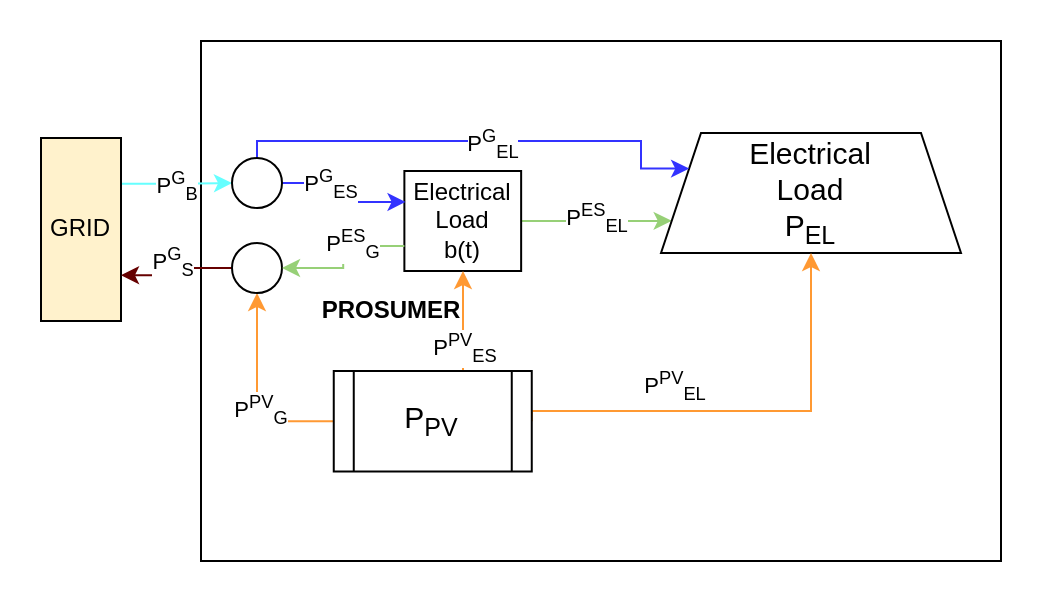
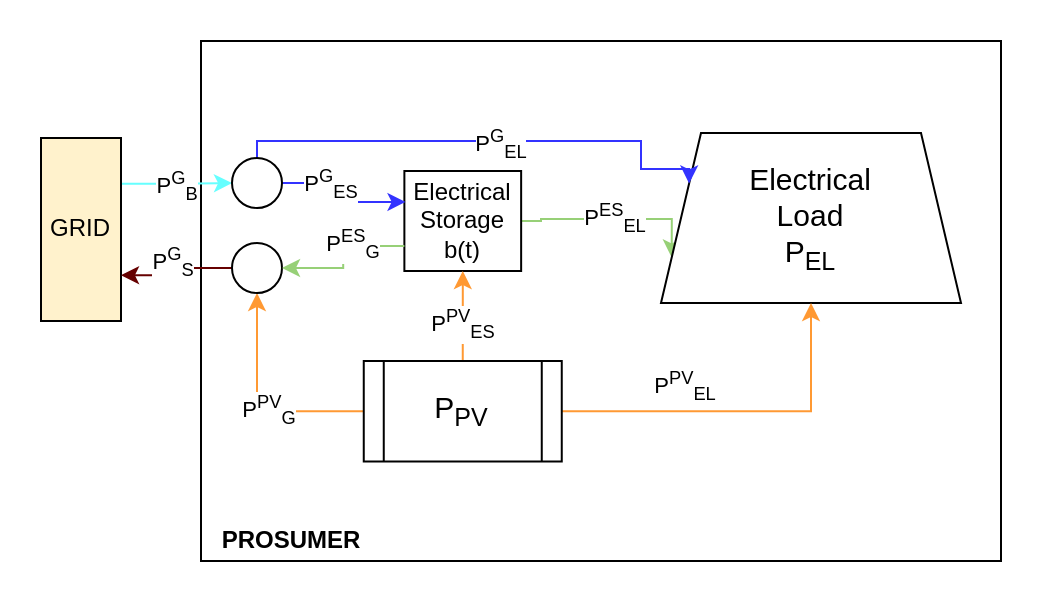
node "Electrical Load PEL": size 300x120 -> 300x170
node "Electrical Load b(t)": label "Electrical Load b(t)" -> "Electrical Storage b(t)"
node "PROSUMER": moved (391, 311) -> (291, 541)
node "PPV": moved (433, 421) -> (463, 411)
